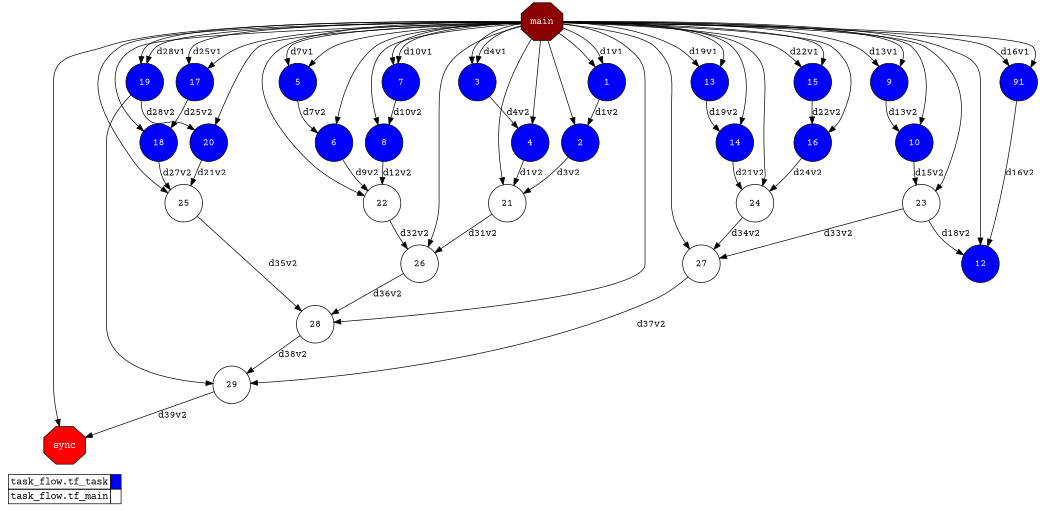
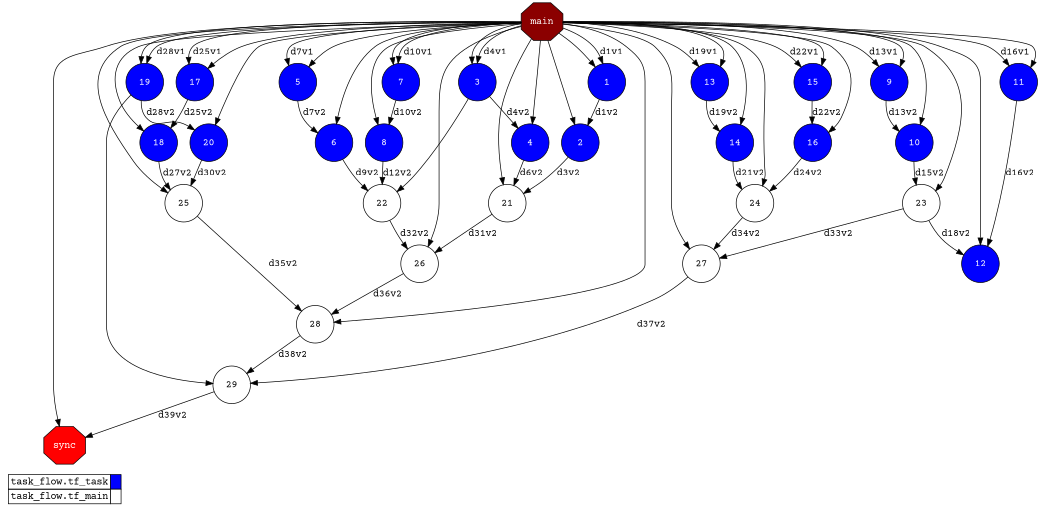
edge "main" -> "22": now "3" -> "22"
node "91": label "91" -> "11"
edge "20" -> "25": label "d21v2" -> "d30v2"
edge "4" -> "21": label "d1v2" -> "d6v2"
